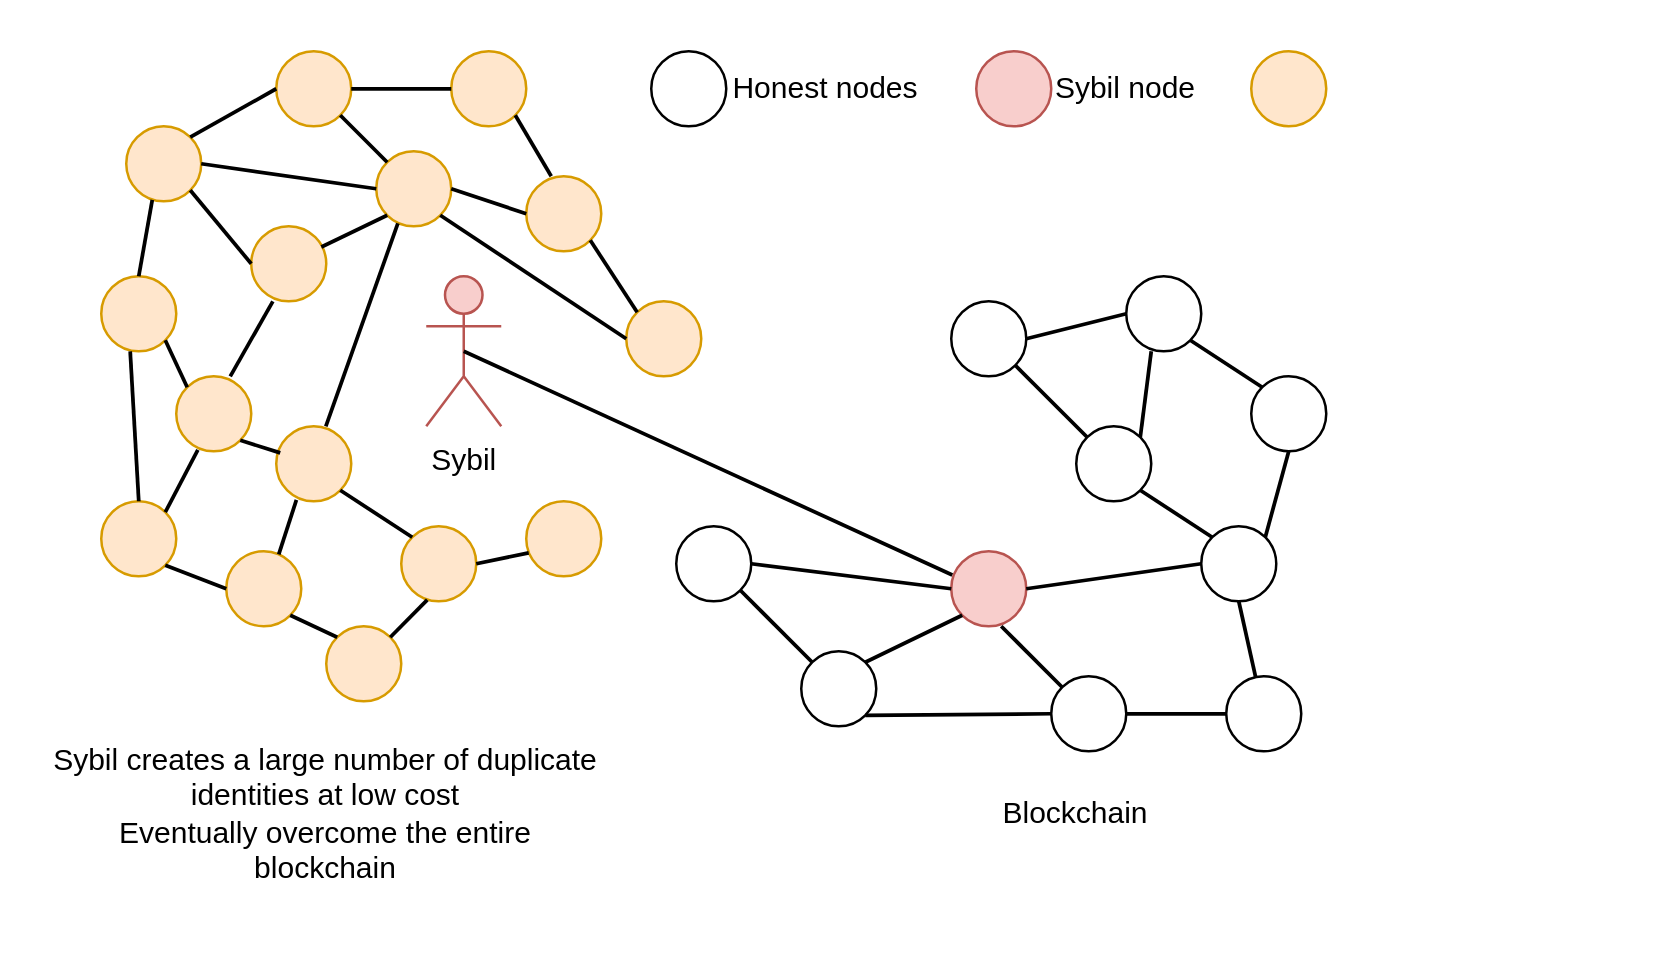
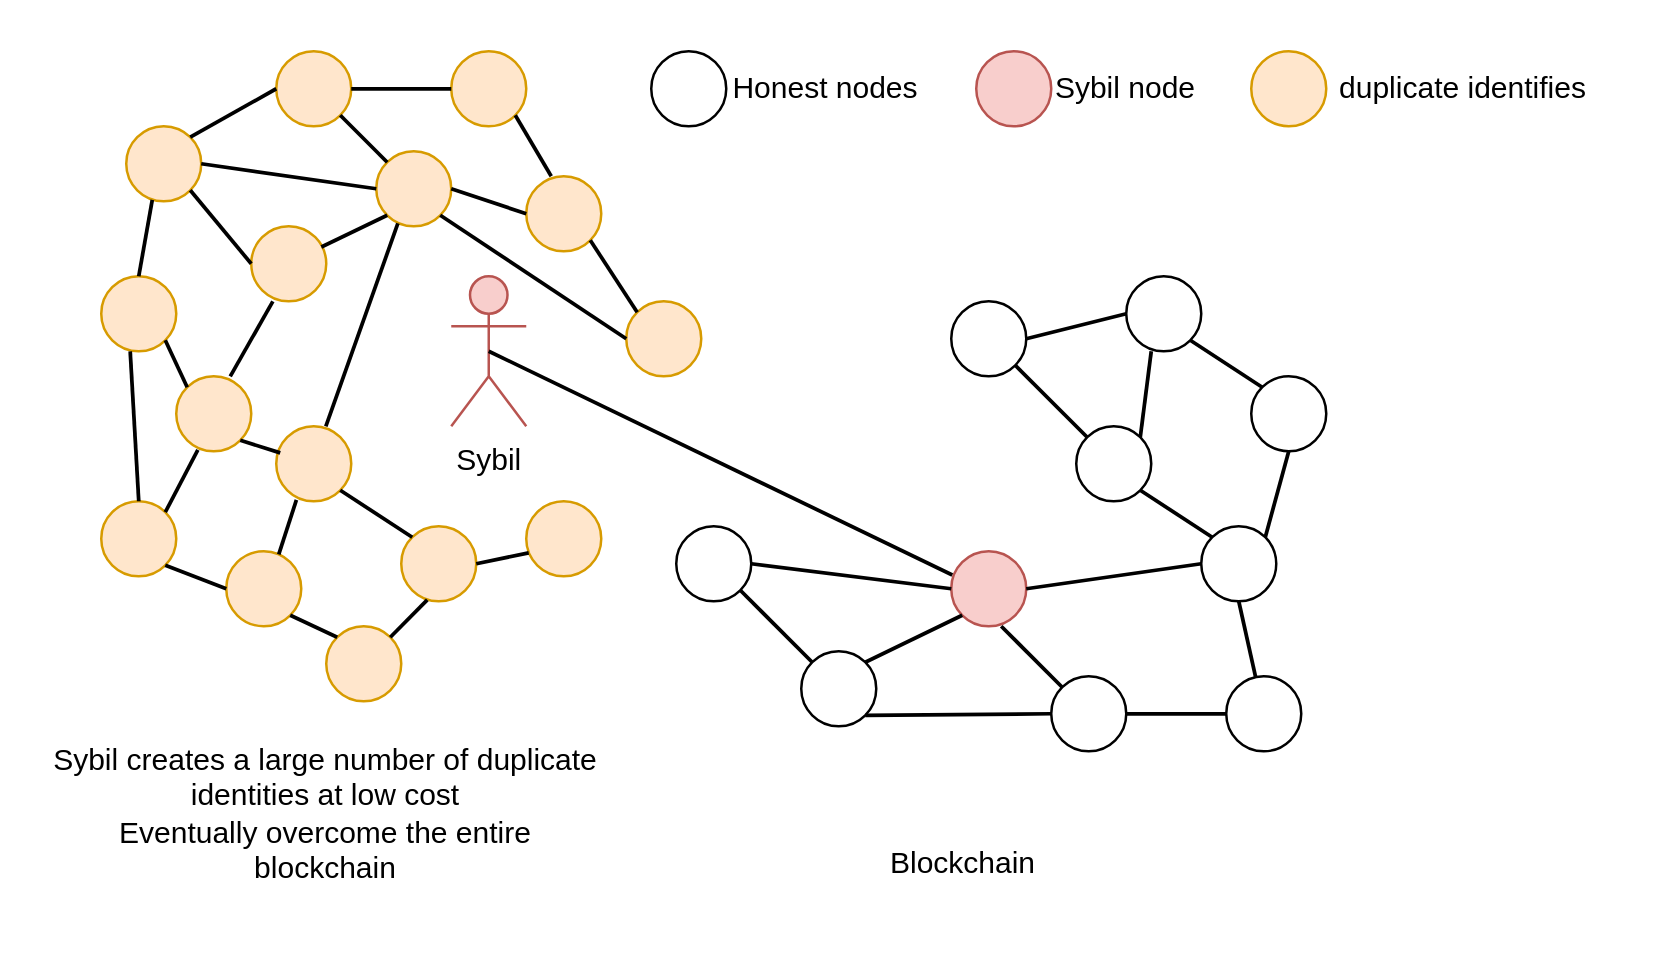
node "duplicate identifies": added
node "Sybil": moved (464, 351) -> (489, 351)
node "Blockchain": moved (1076, 814) -> (964, 864)
